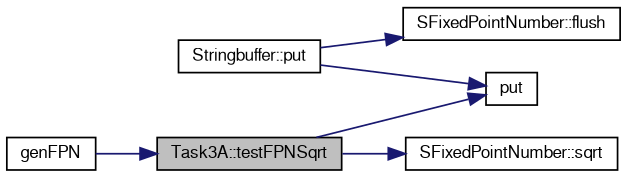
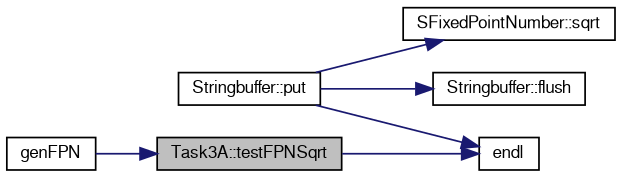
node "SFixedPointNumber::flush": label "SFixedPointNumber::flush" -> "Stringbuffer::flush"
node "put": label "put" -> "endl"
edge "Task3A::testFPNSqrt" -> "SFixedPointNumber::sqrt": now "Stringbuffer::put" -> "SFixedPointNumber::sqrt"
